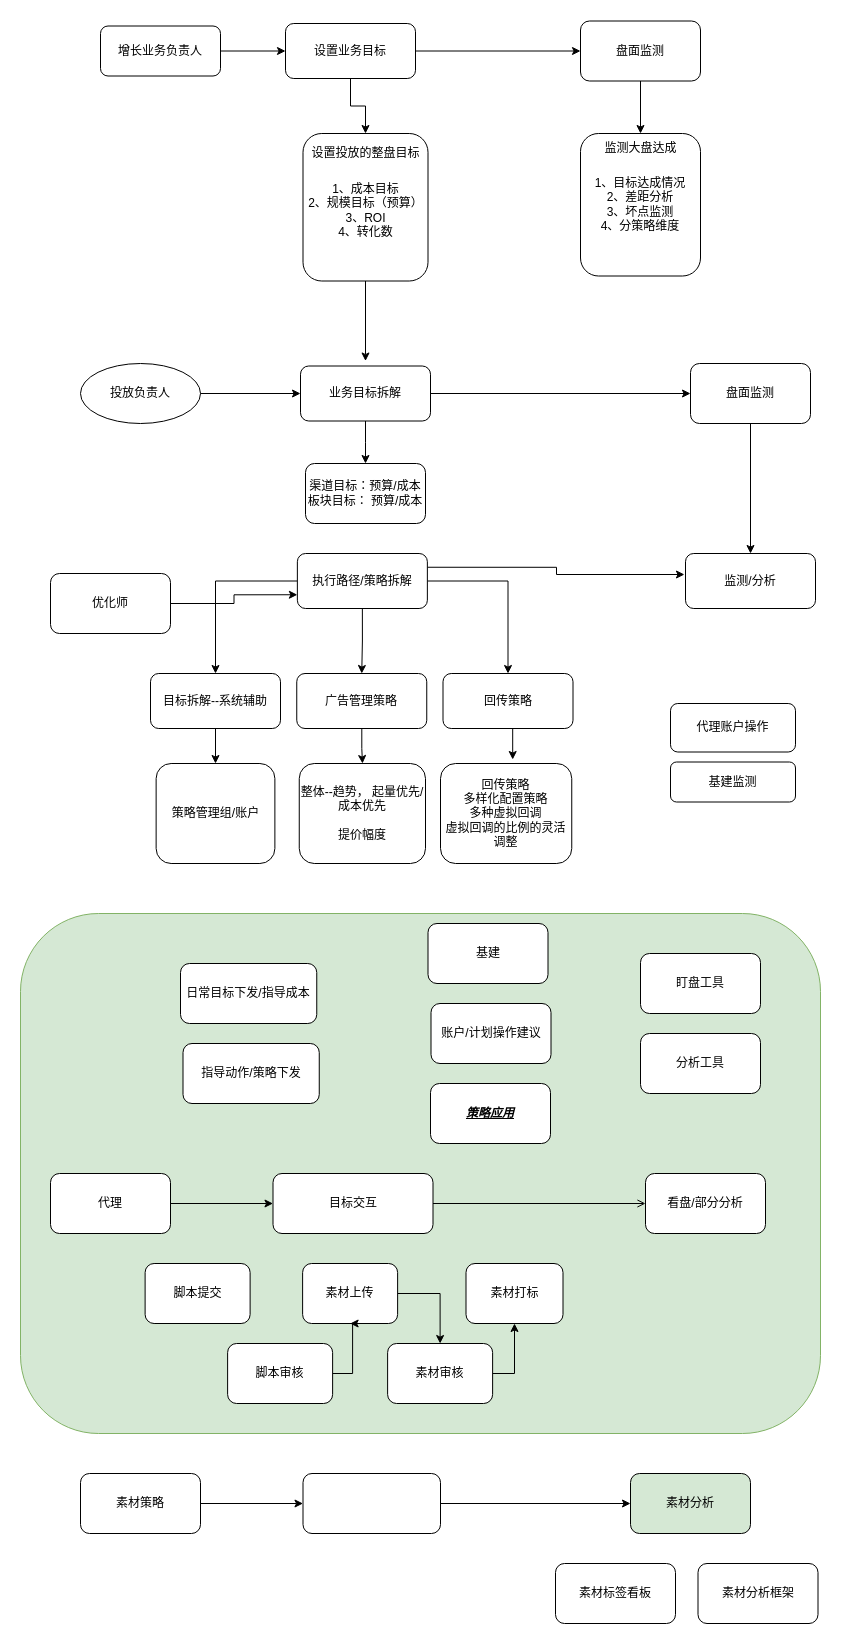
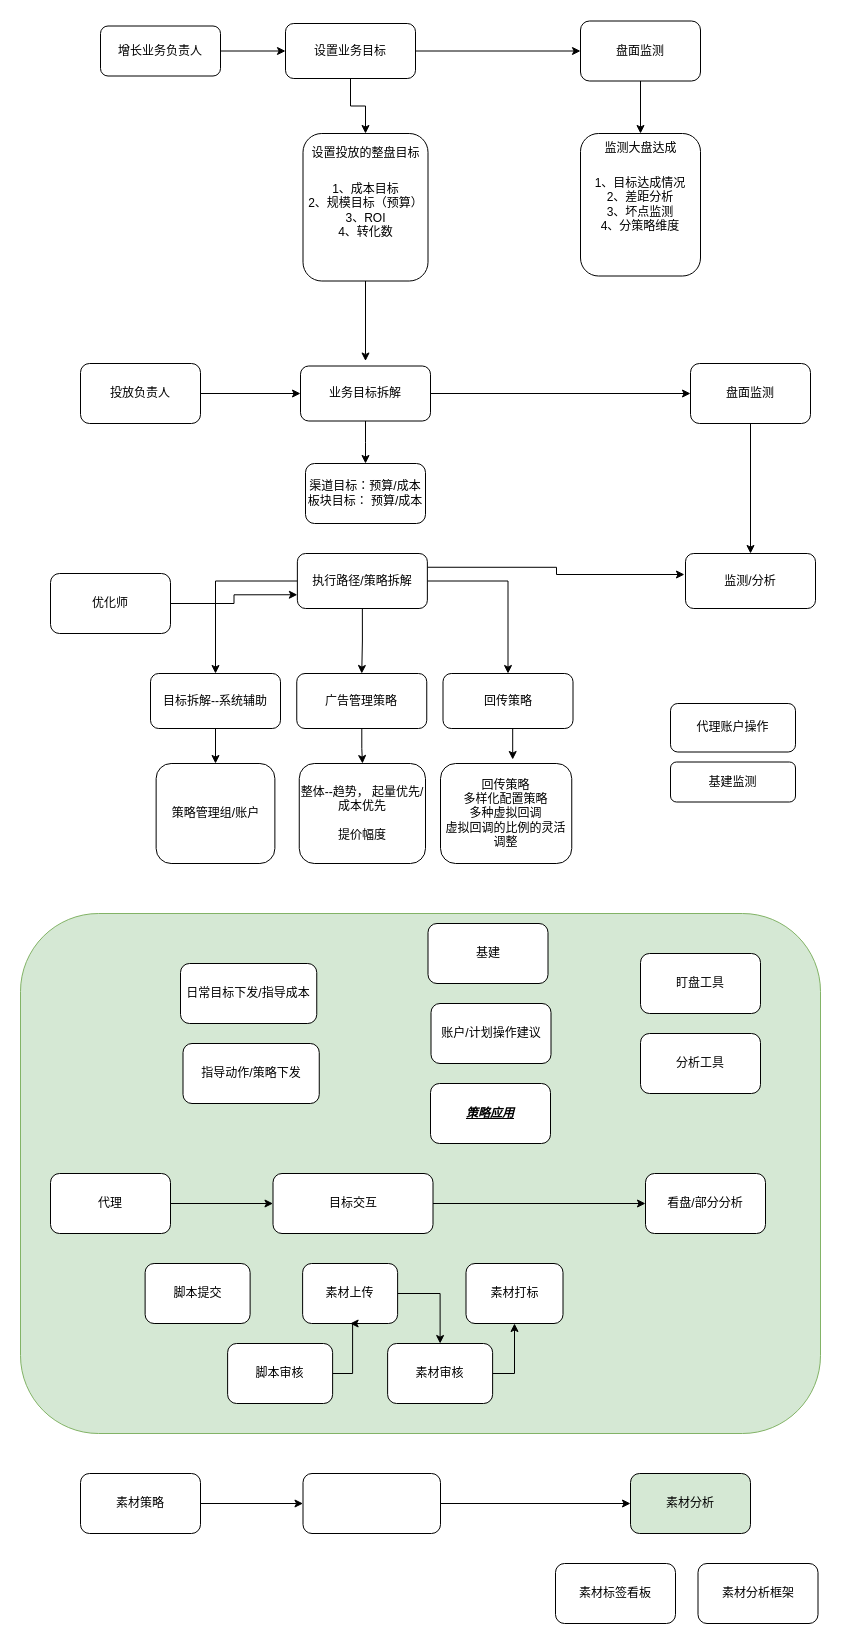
node "投放负责人": shape ellipse -> rounded rectangle
edge "目标交互" -> "看盘/部分分析": arrowhead open -> classic
